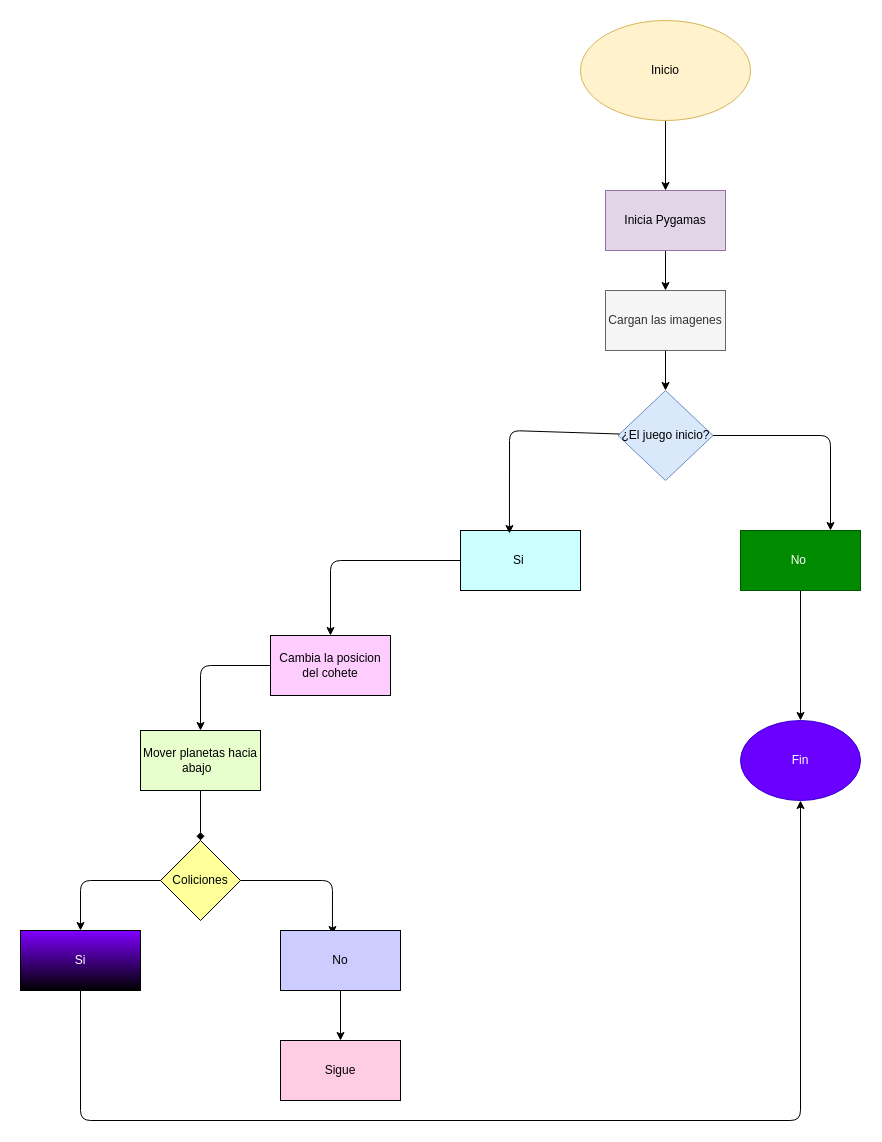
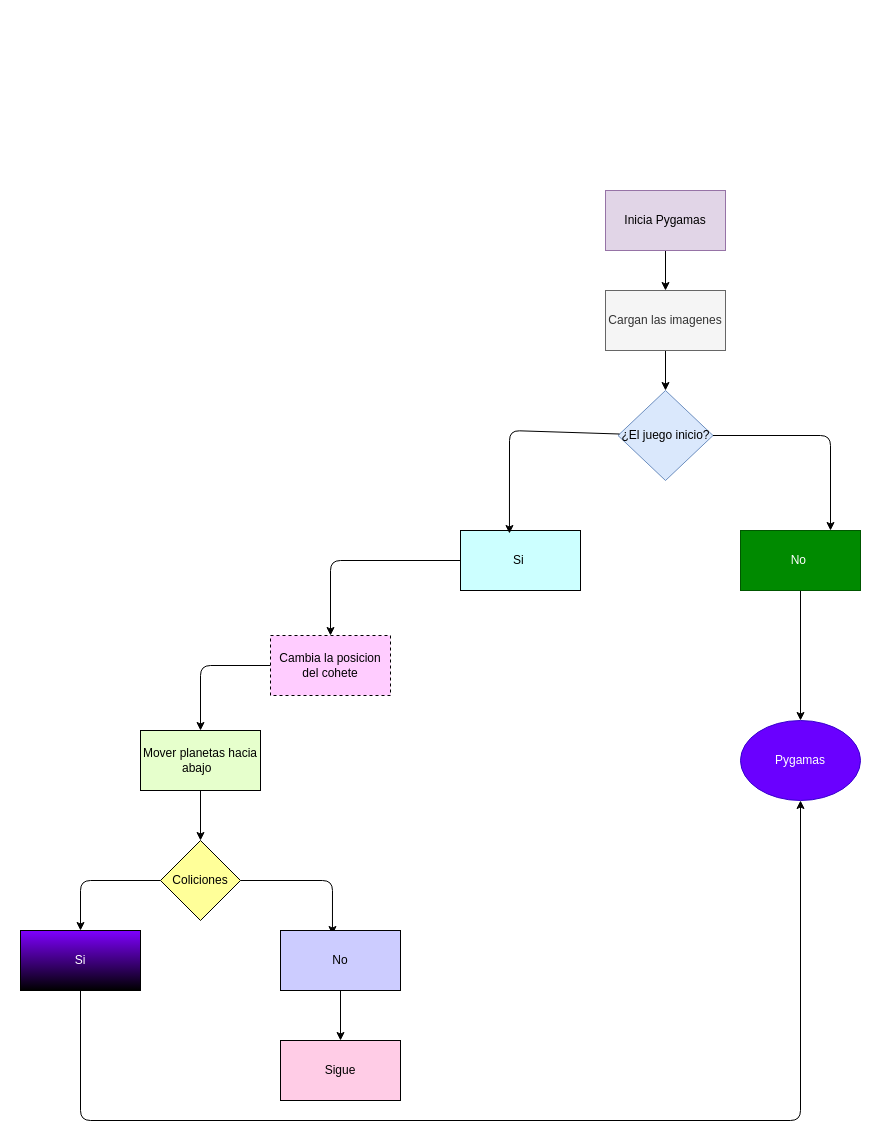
node "Inicio": removed
edge "Inicio" -> "Inicia Pygamas": removed
node "Cambia la posicion del cohete": style solid -> dashed
node "Fin": label "Fin" -> "Pygamas"
edge "Mover planetas hacia abajo" -> "Coliciones": arrowhead diamond -> classic
